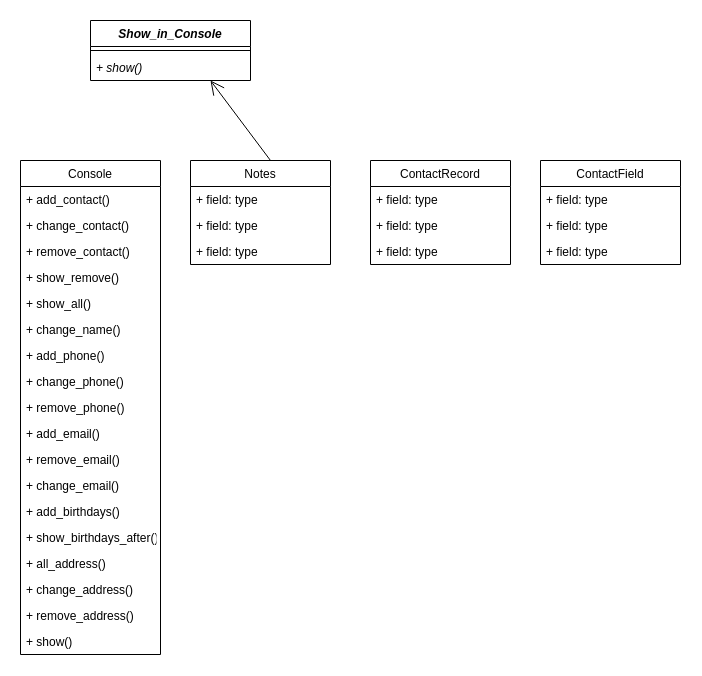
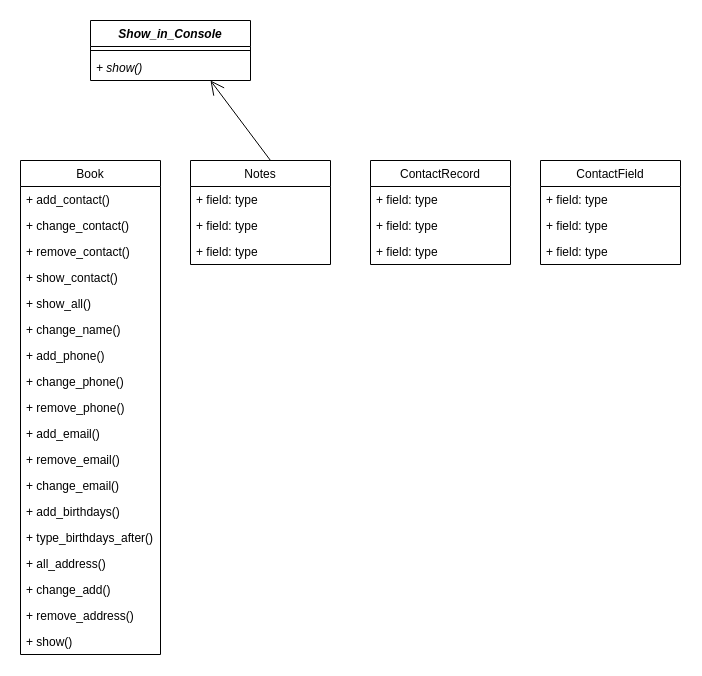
node "Console": label "Console" -> "Book"
node "+ show_remove()": label "+ show_remove()" -> "+ show_contact()"
node "+ show_birthdays_after()": label "+ show_birthdays_after()" -> "+ type_birthdays_after()"
node "+ change_address()": label "+ change_address()" -> "+ change_add()"
